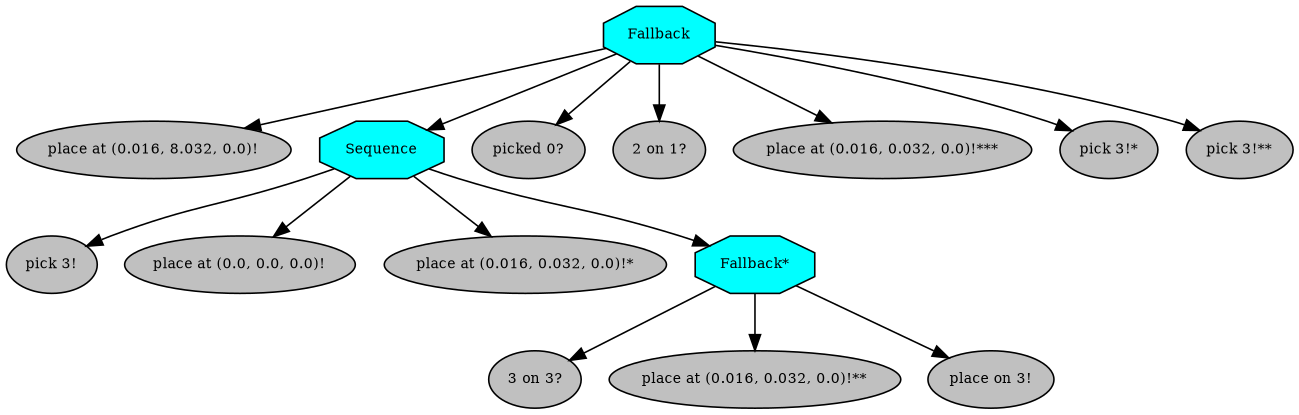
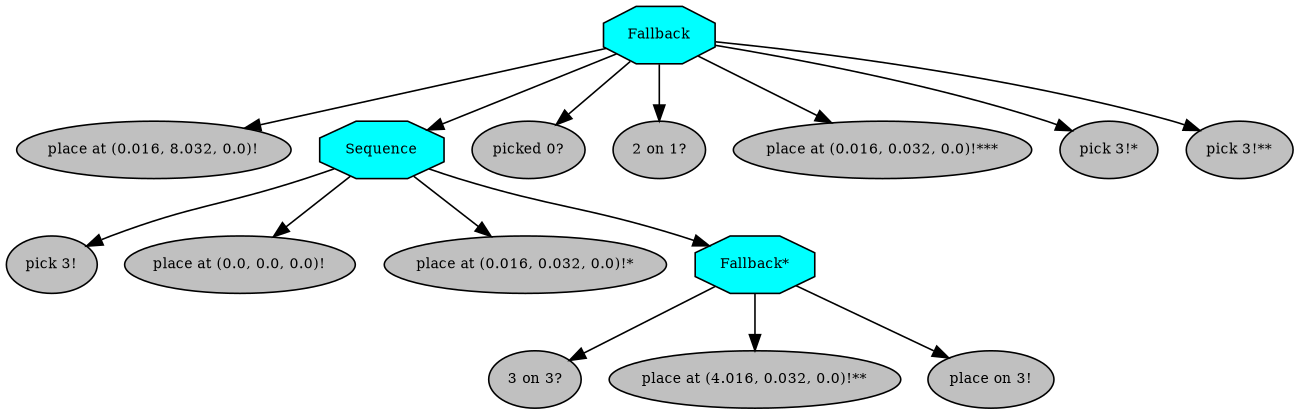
node "place at (0.016, 0.032, 0.0)!**": label "place at (0.016, 0.032, 0.0)!**" -> "place at (4.016, 0.032, 0.0)!**"
